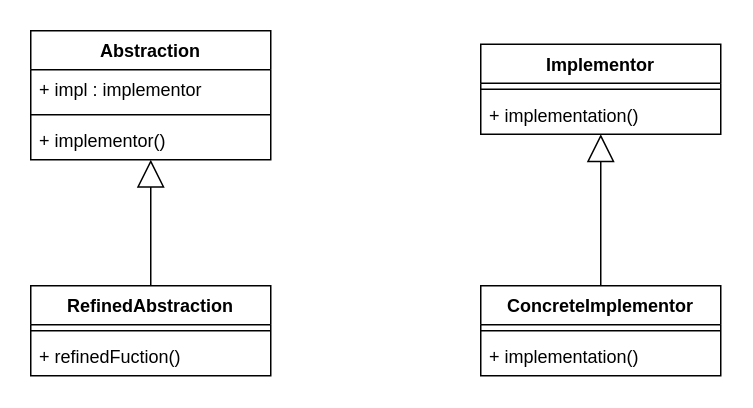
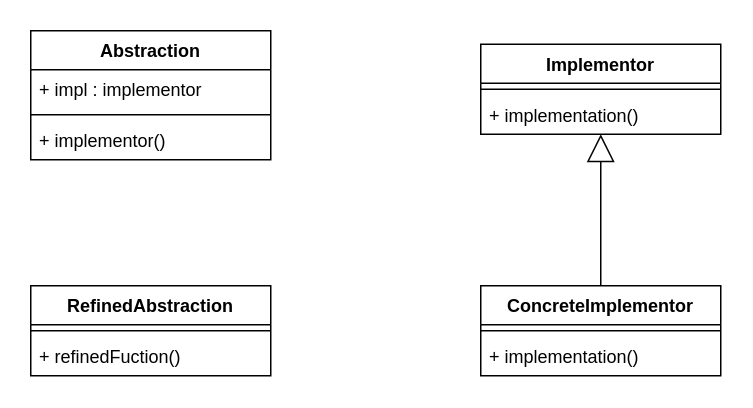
edge "RefinedAbstraction" -> "+ implementor()": removed
